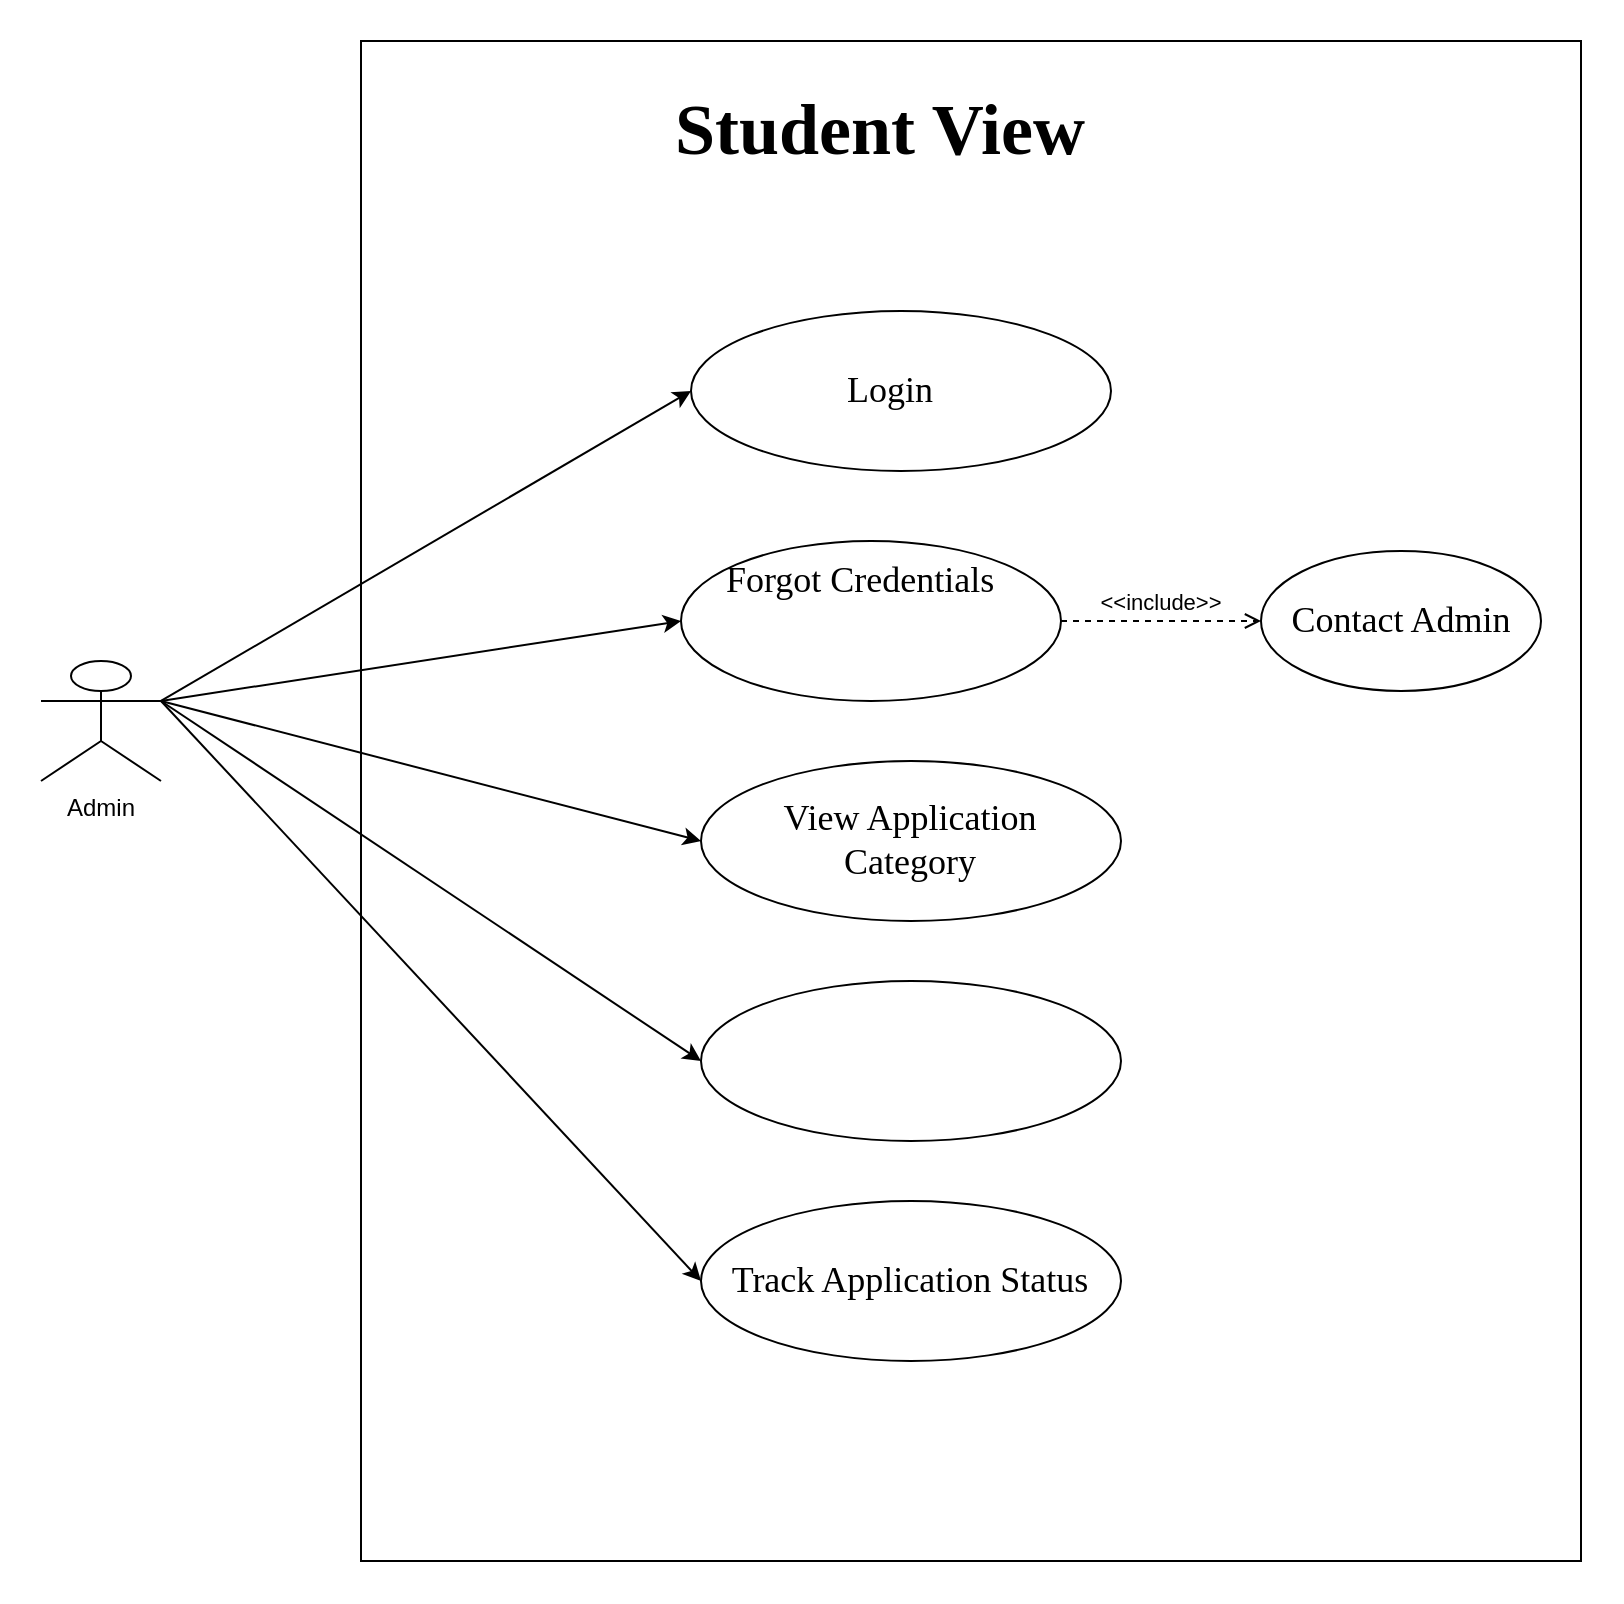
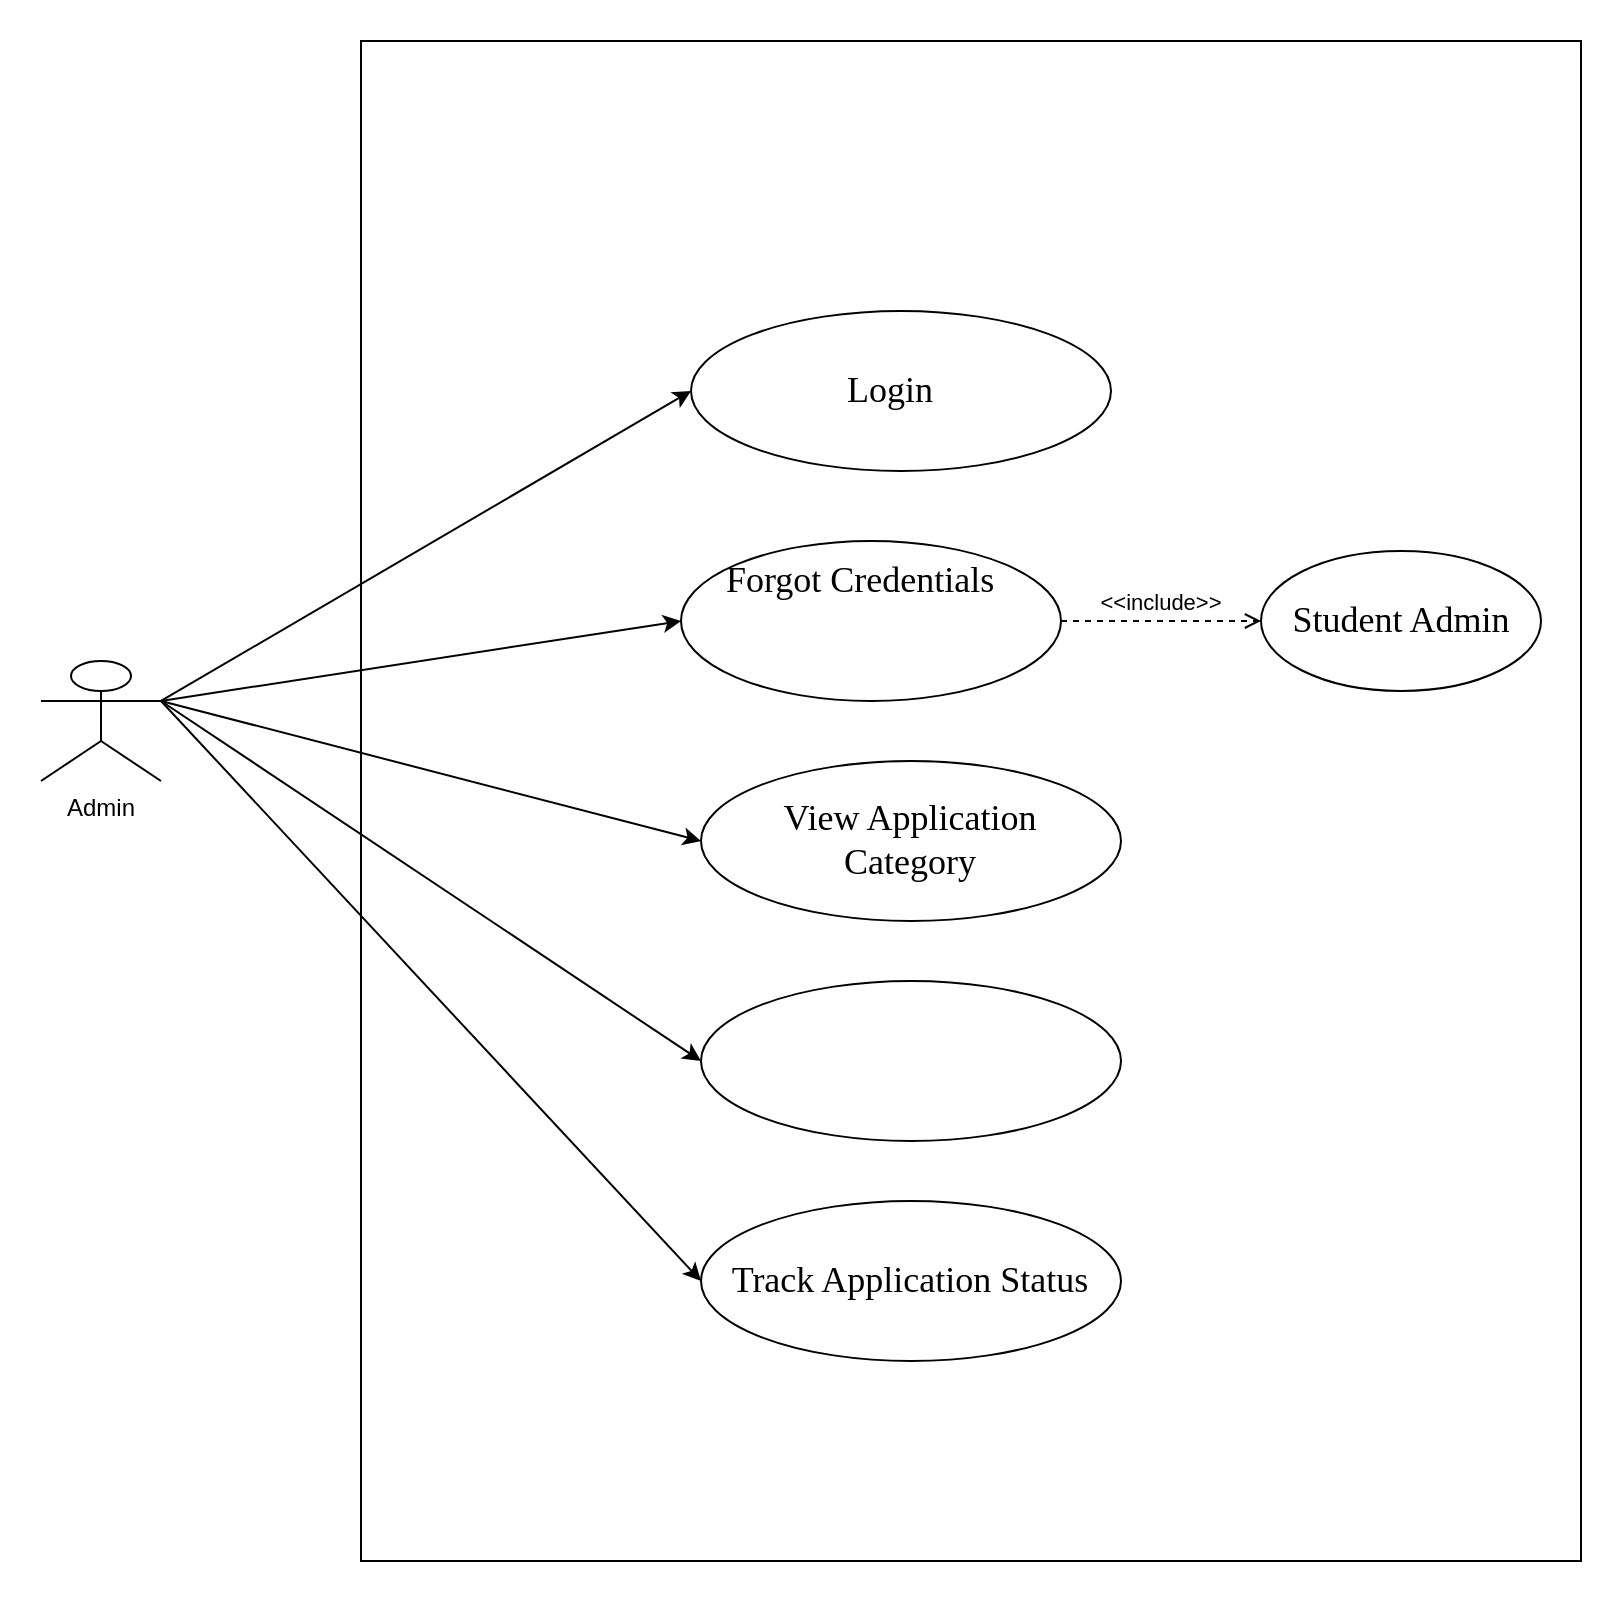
node "Student View": removed
node "Contact Admin": label "Contact Admin" -> "Student Admin"
